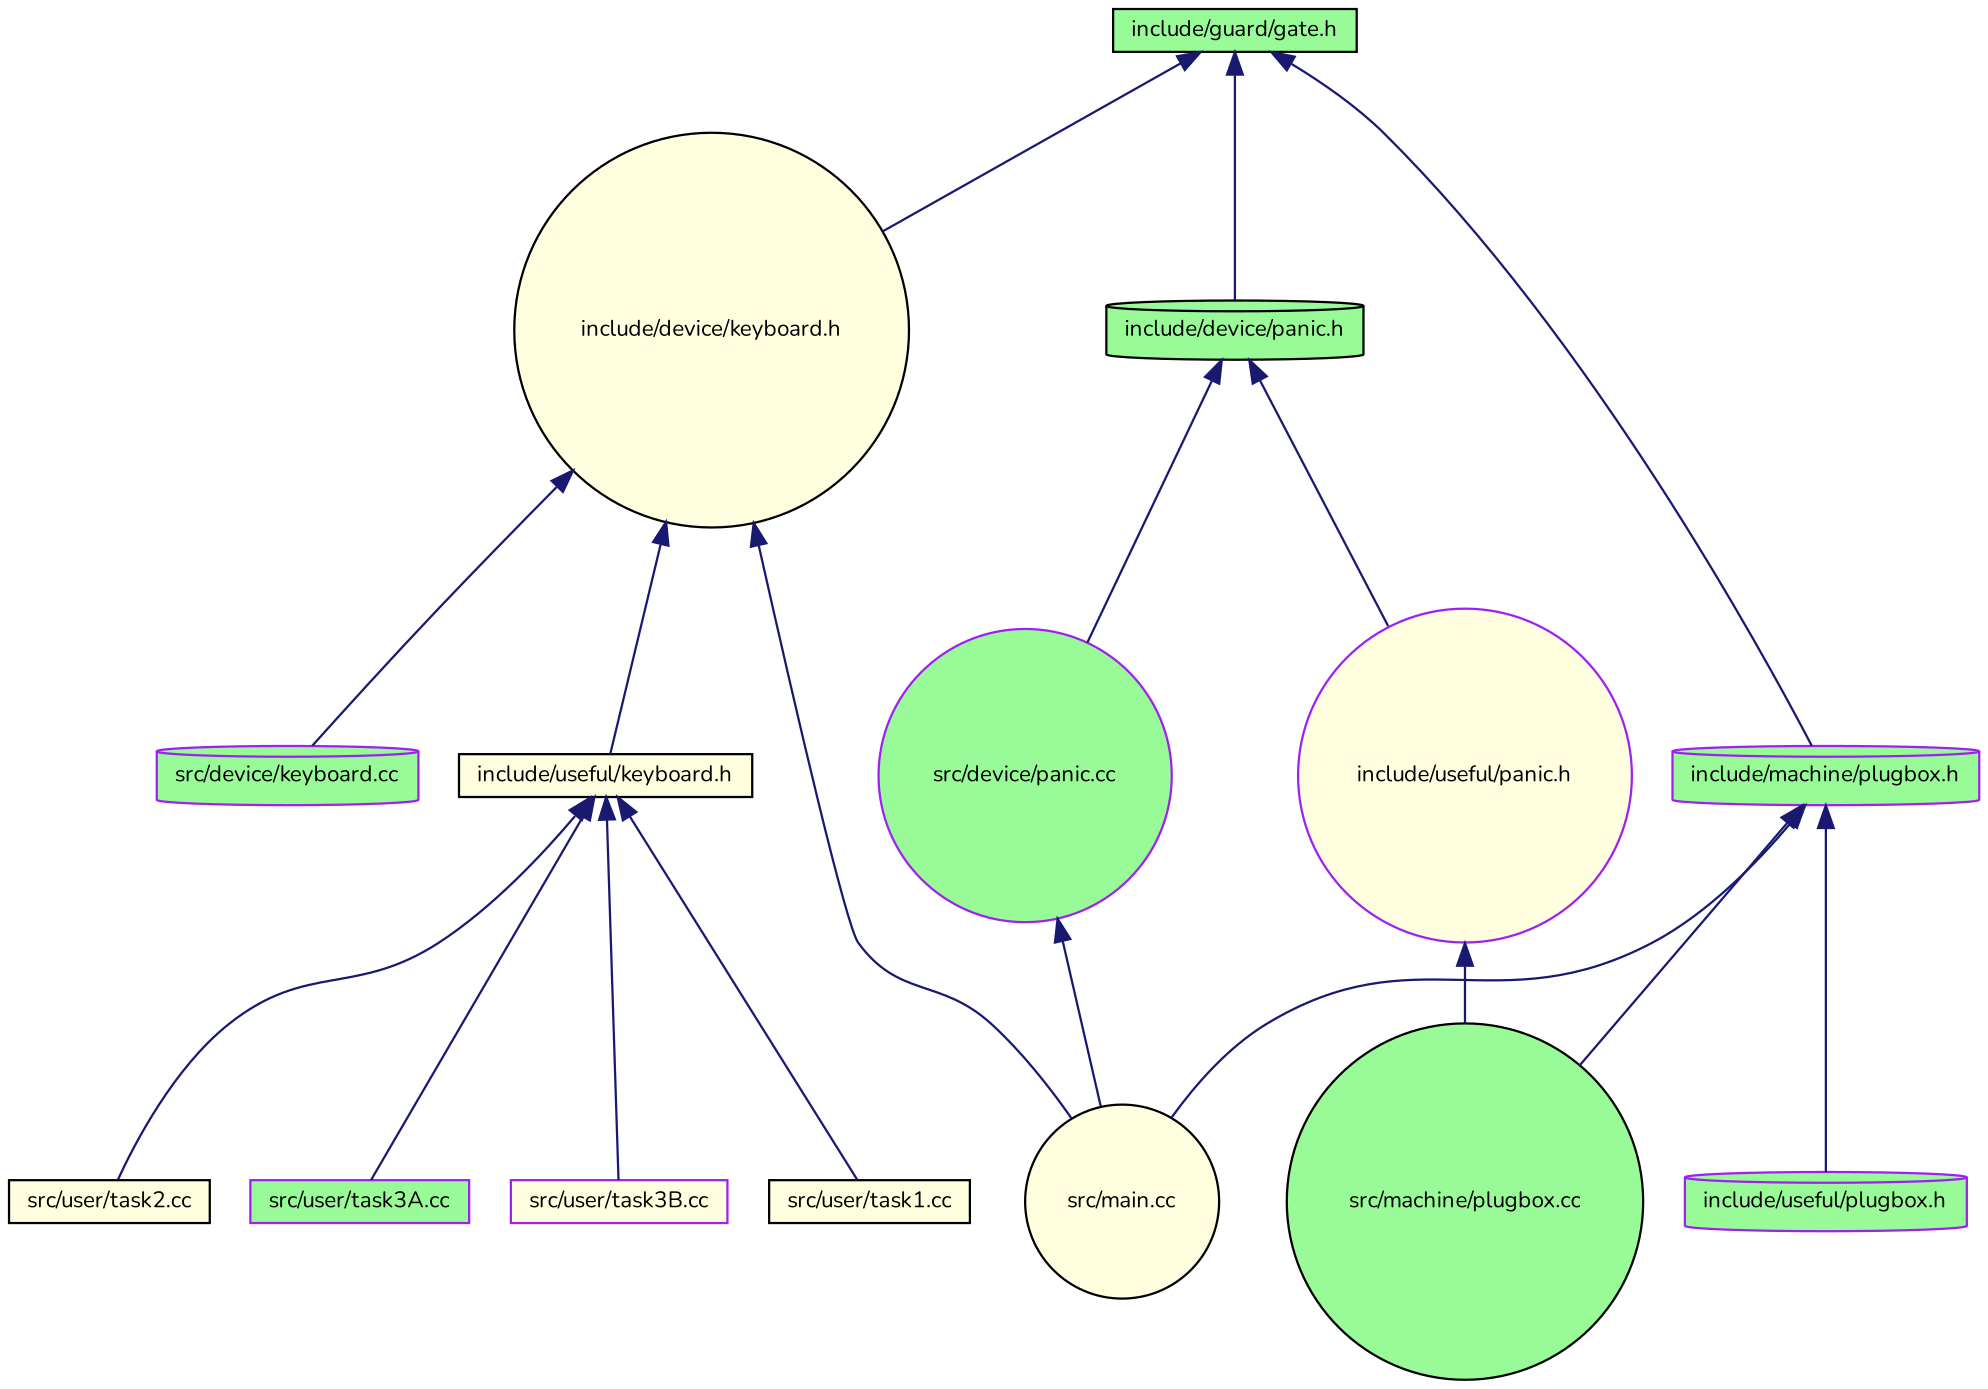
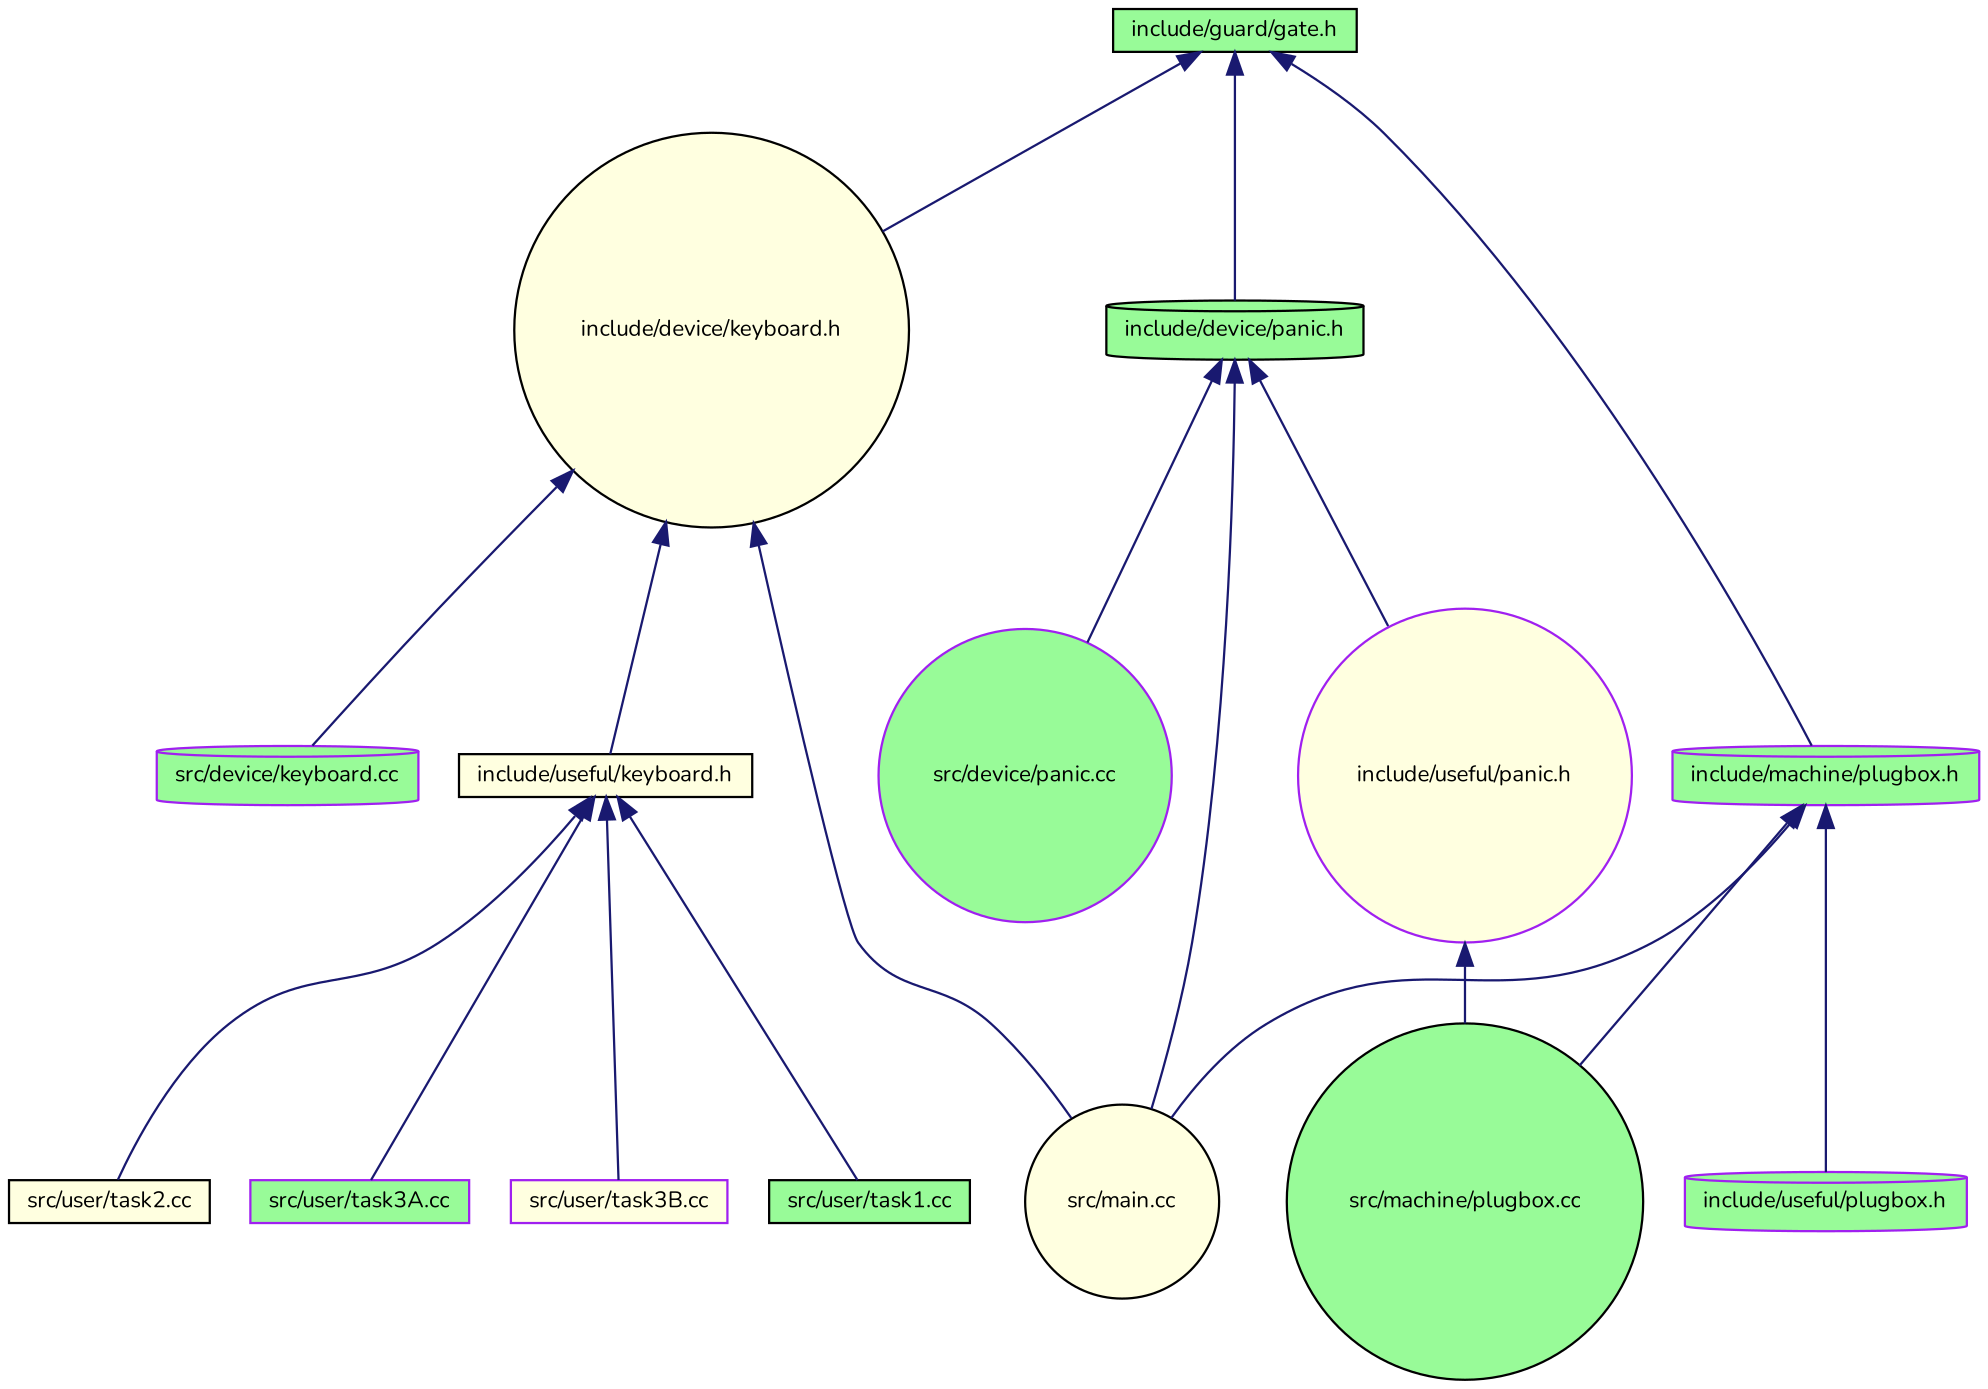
edge "src/main.cc" -> "src/device/panic.cc": now "src/main.cc" -> "include/device/panic.h"
node "src/user/task1.cc": fillcolor lightyellow -> palegreen
